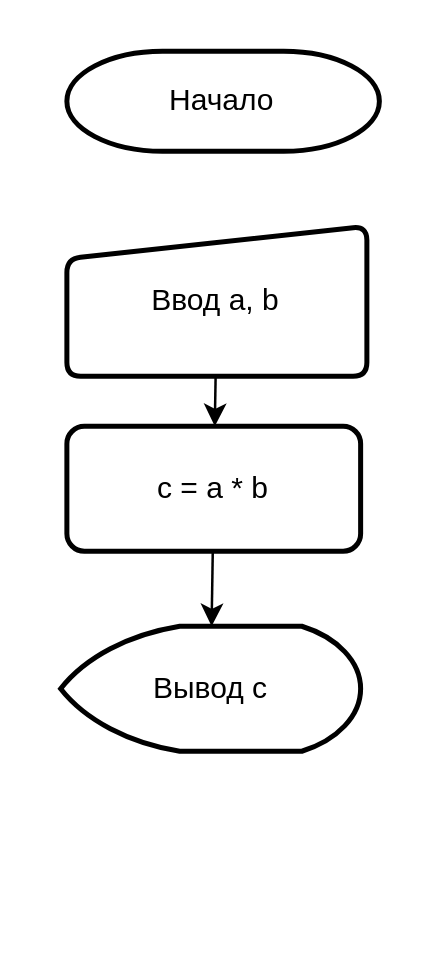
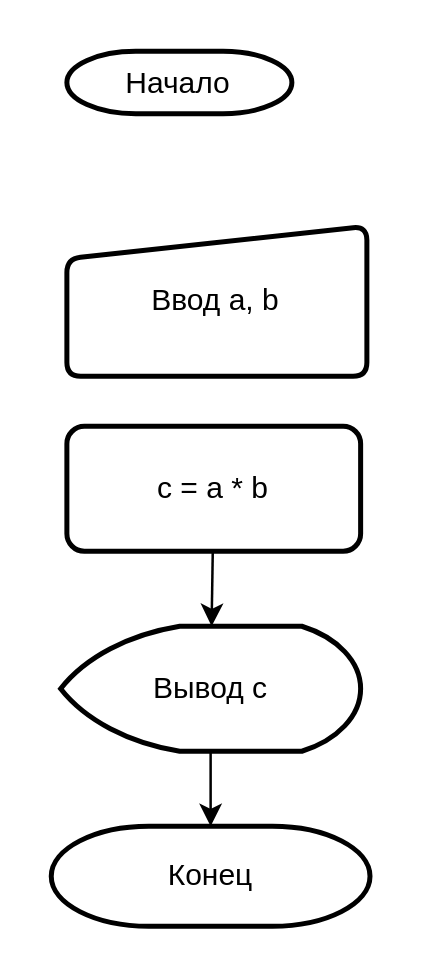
node "Начало": size 313x100 -> 225x63
edge "Ввод a, b" -> "c = a * b": removed
edge "Вывод c" -> "Конец": added
node "Конец": added
